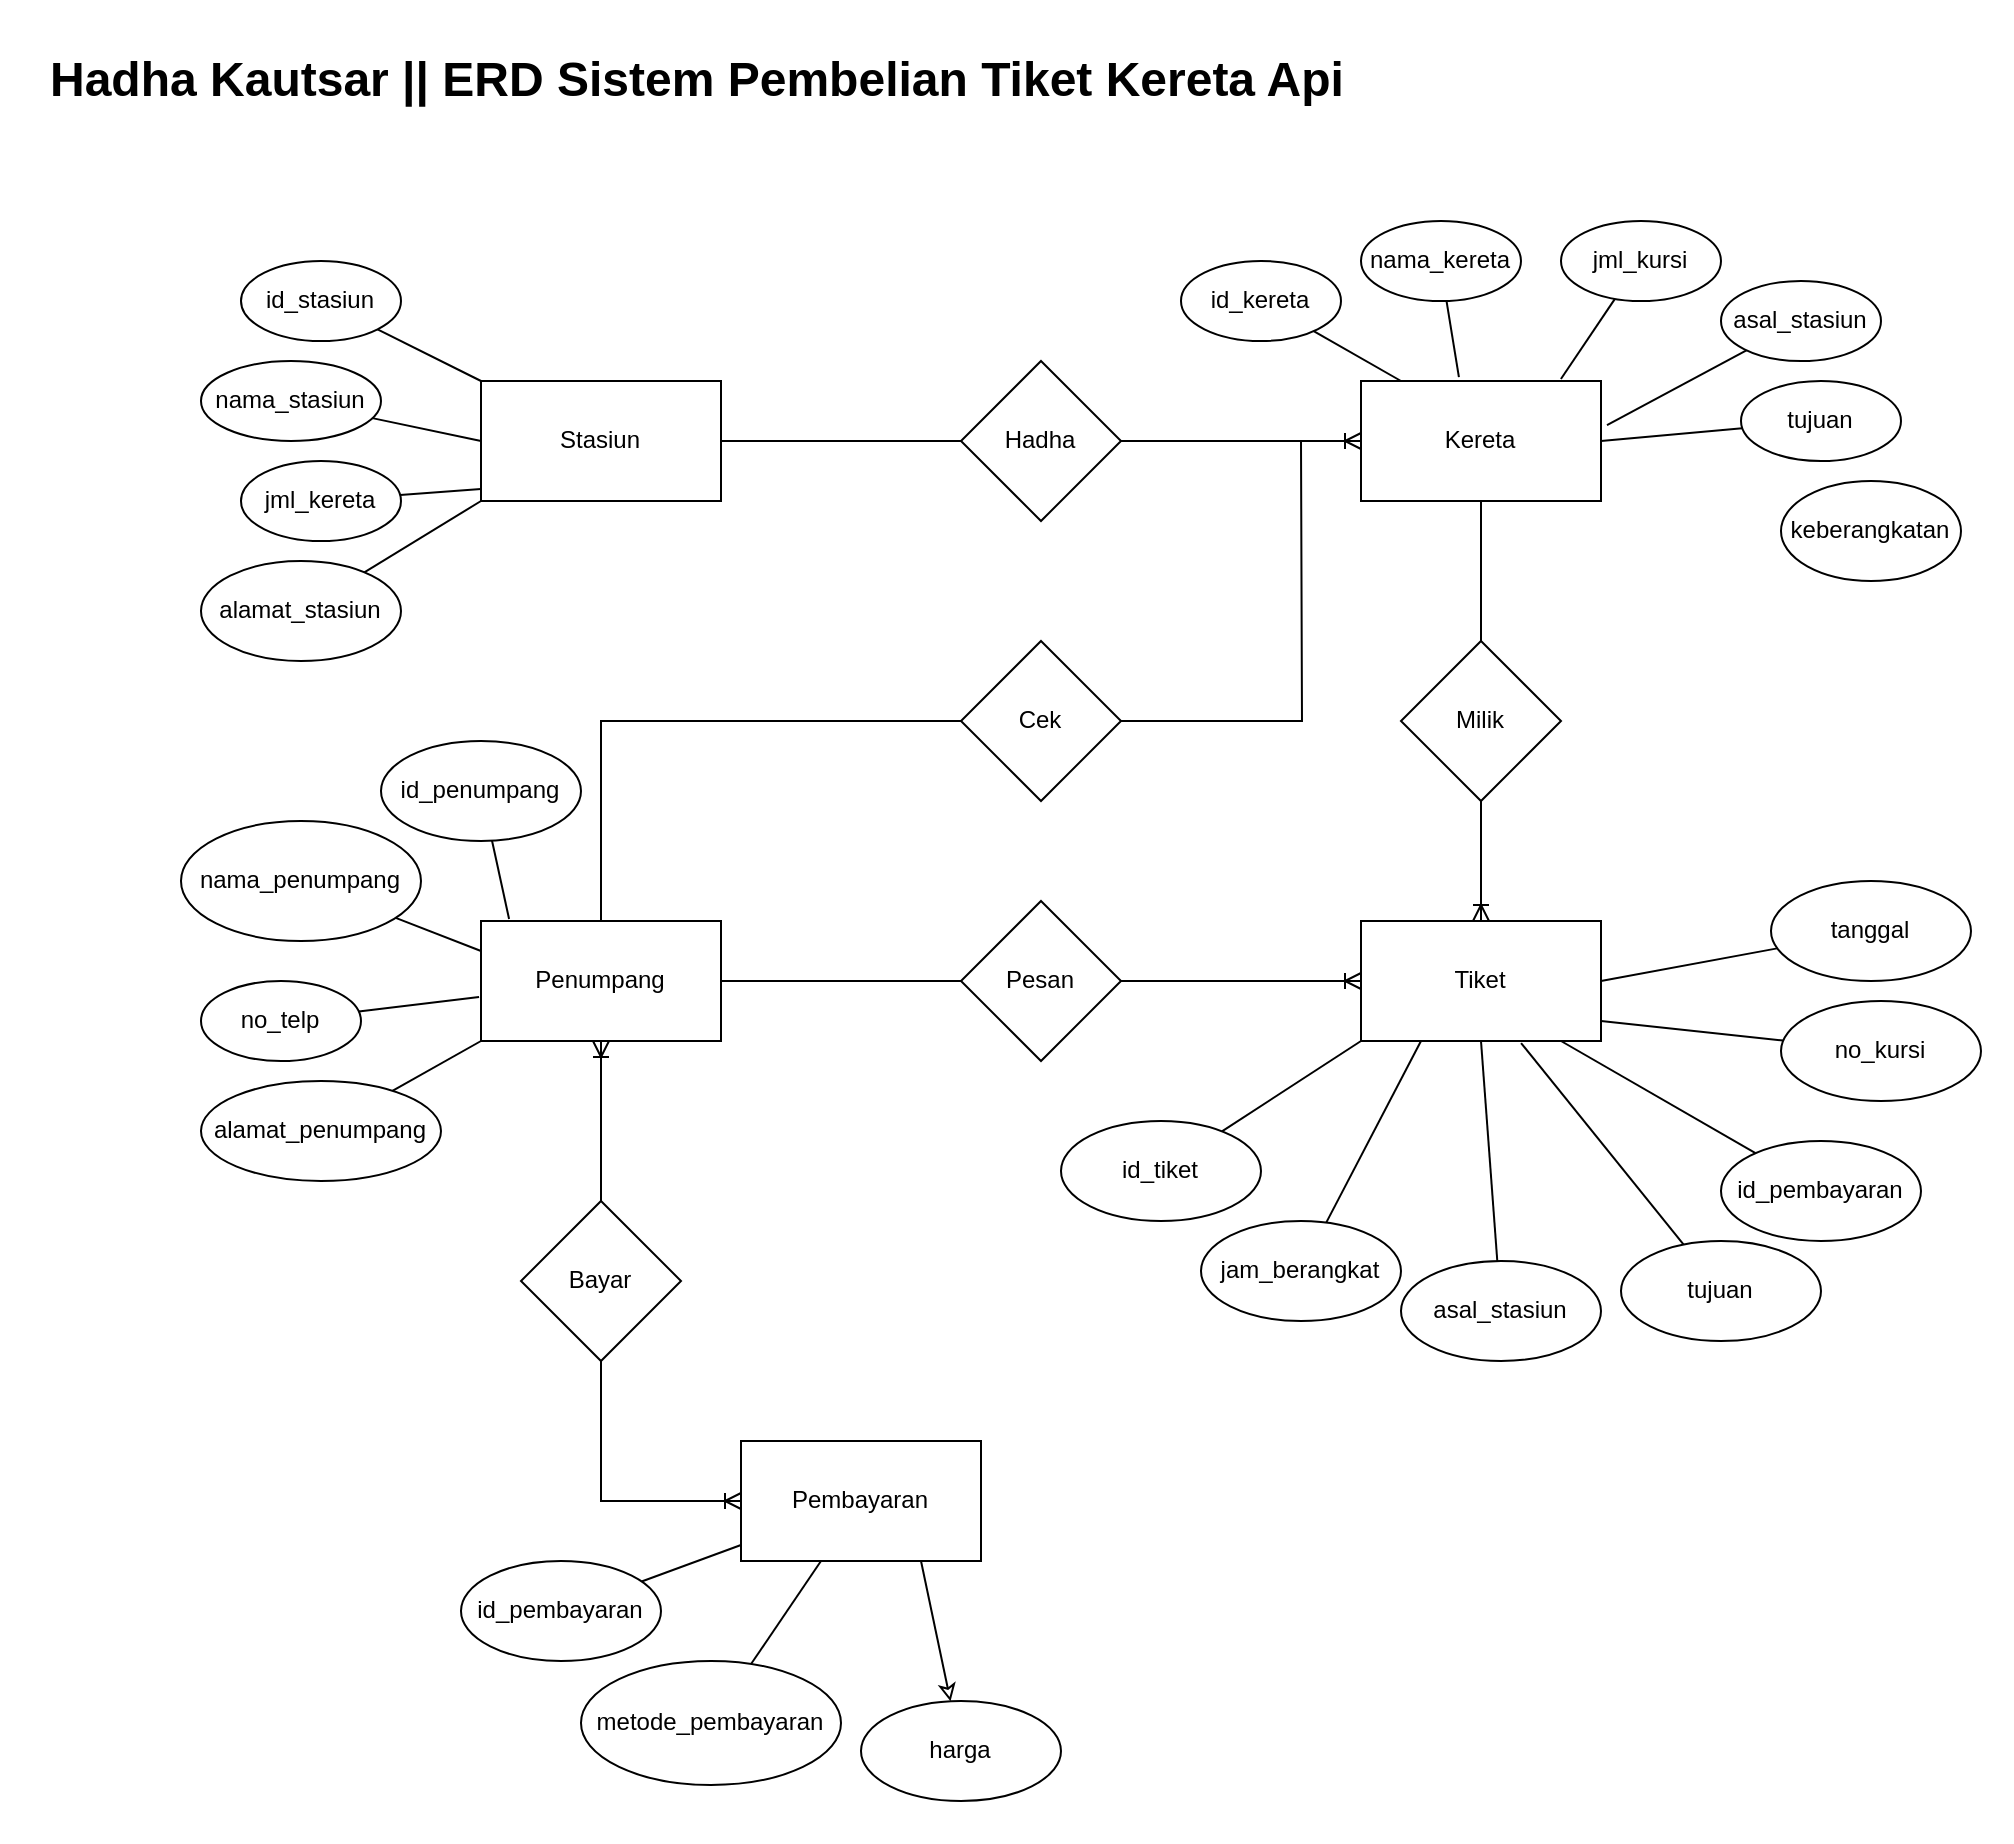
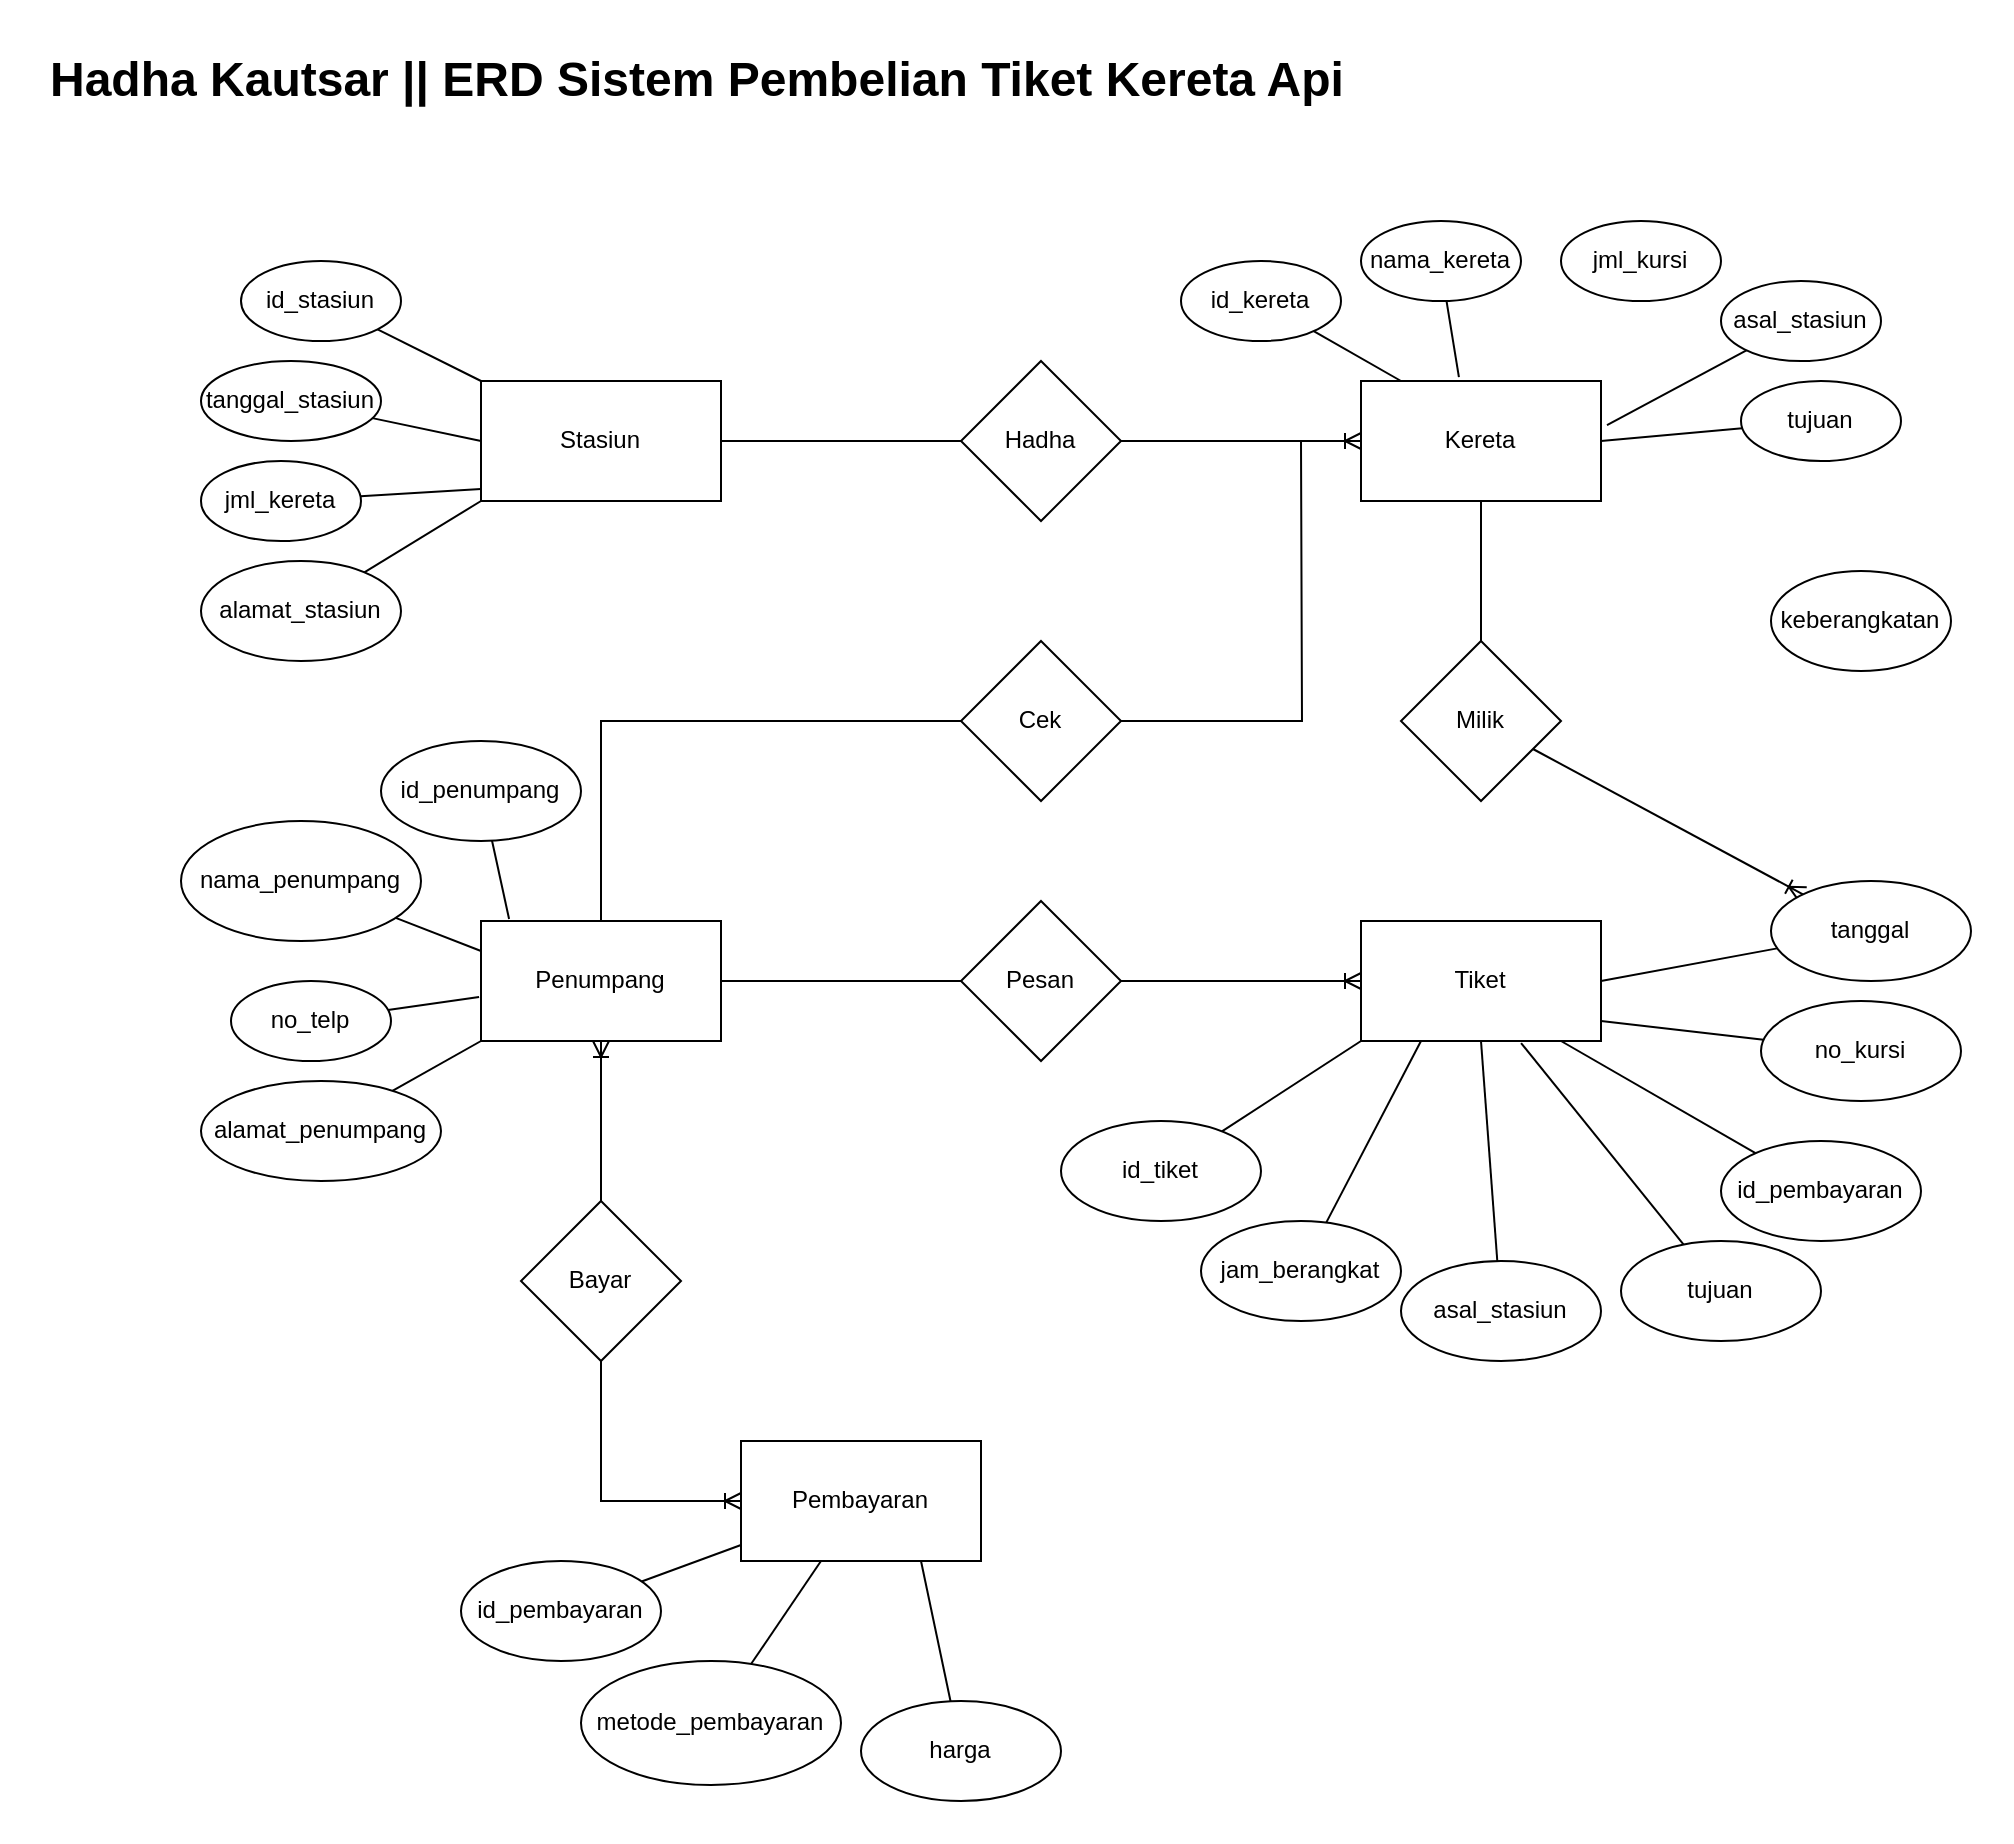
edge "jml_kursi" -- "Kereta": removed
node "nama_stasiun": label "nama_stasiun" -> "tanggal_stasiun"
node "jml_kereta": moved (321, 501) -> (281, 501)
node "keberangkatan": moved (1871, 531) -> (1861, 621)
edge "Milik" -> "Tiket": now "Milik" -> "tanggal"
node "no_telp": moved (281, 1021) -> (311, 1021)
node "no_kursi": moved (1881, 1051) -> (1861, 1051)
edge "Pembayaran" -> "harga": arrowhead classic -> none
